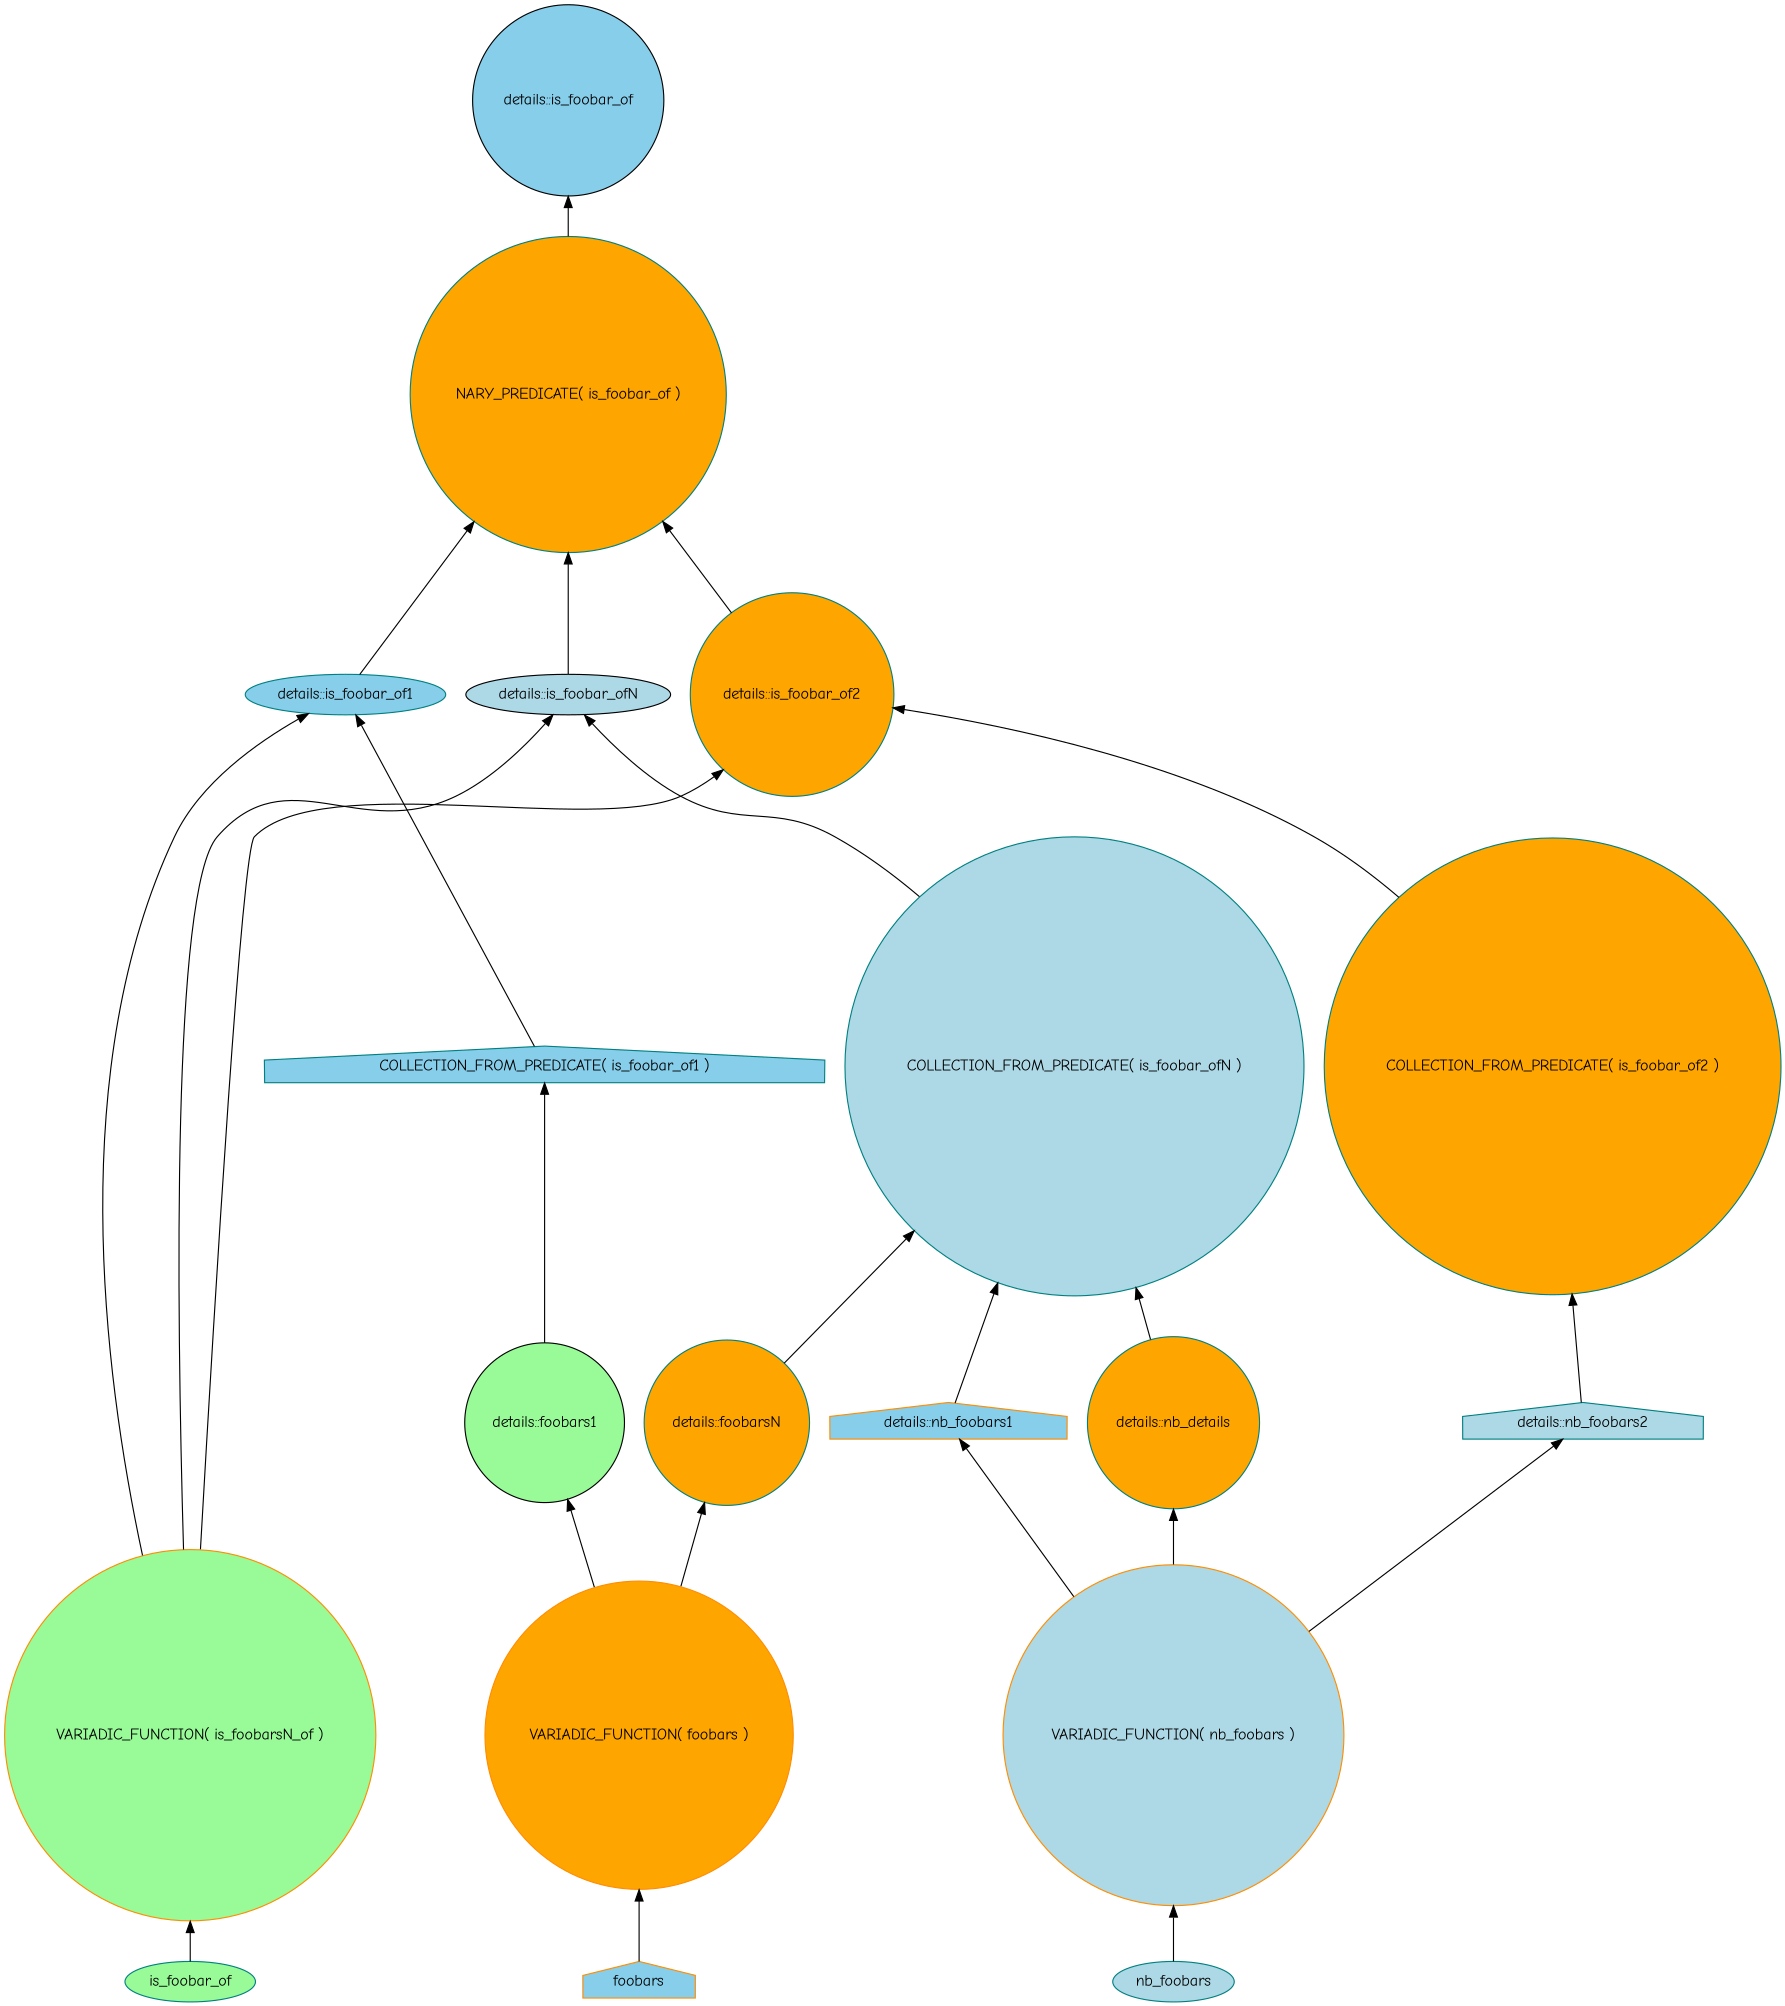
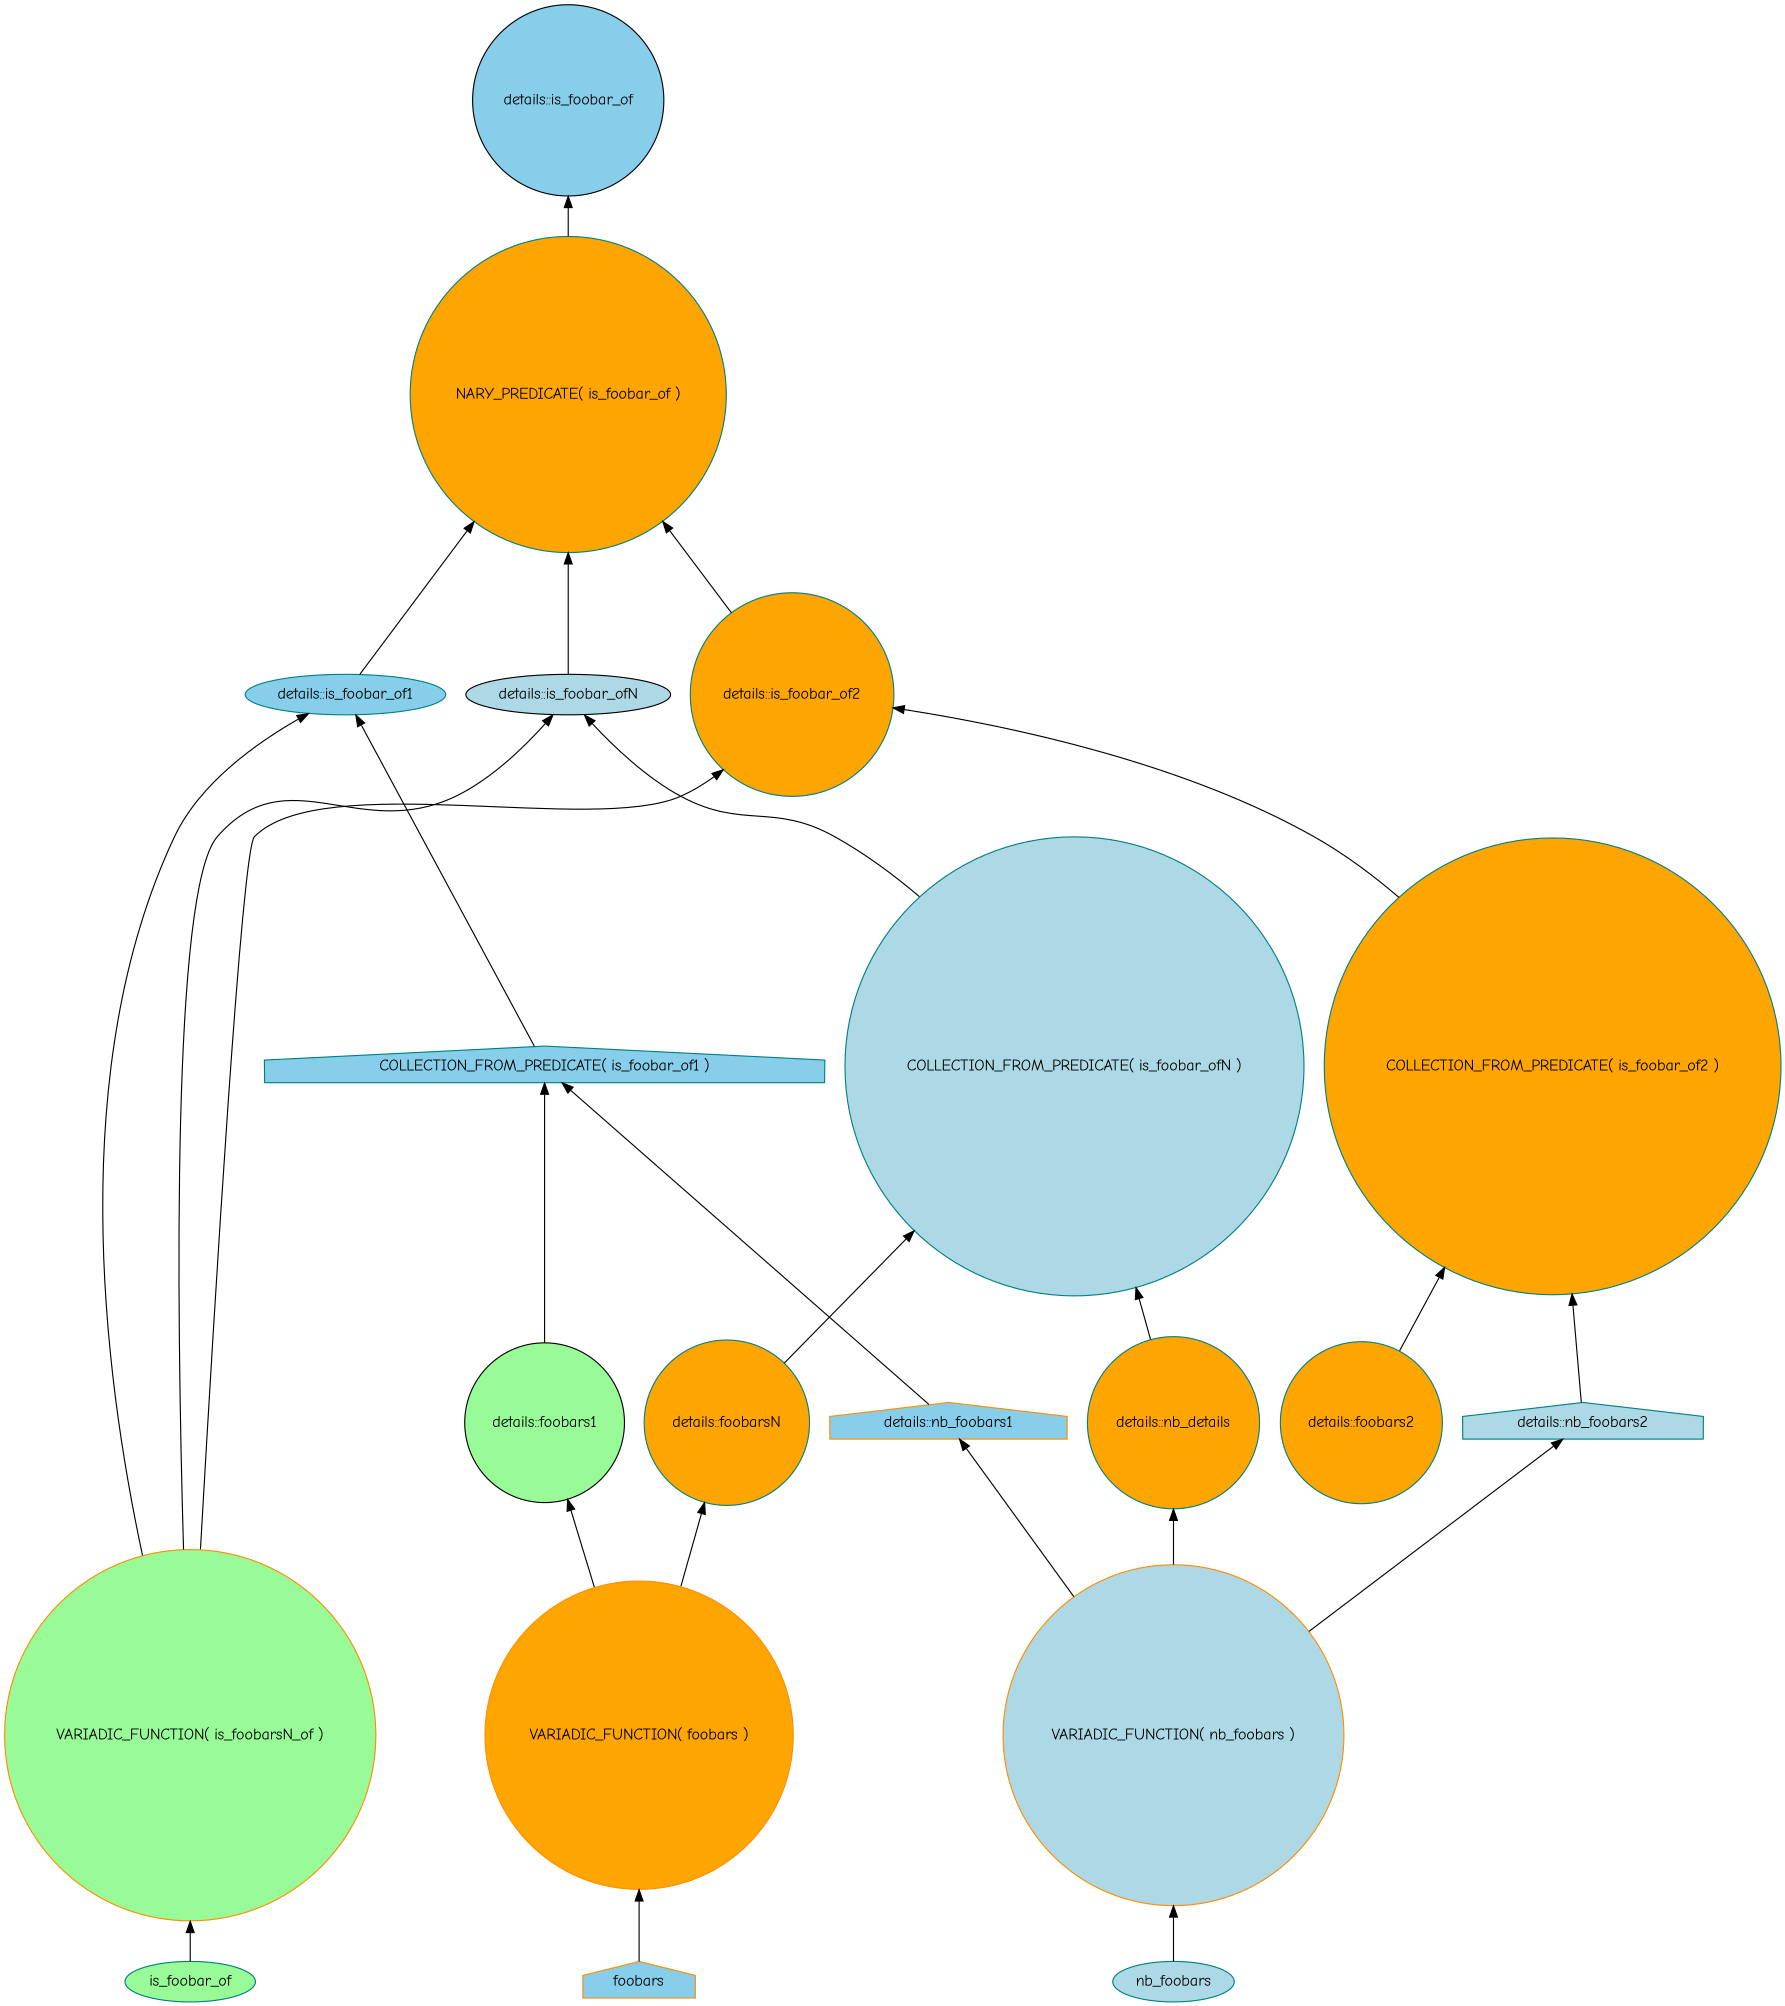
edge "details::nb_foobars1" -> "COLLECTION_FROM_PREDICATE( is_foobar_ofN )": now "details::nb_foobars1" -> "COLLECTION_FROM_PREDICATE( is_foobar_of1 )"
node "details::foobars2": added
